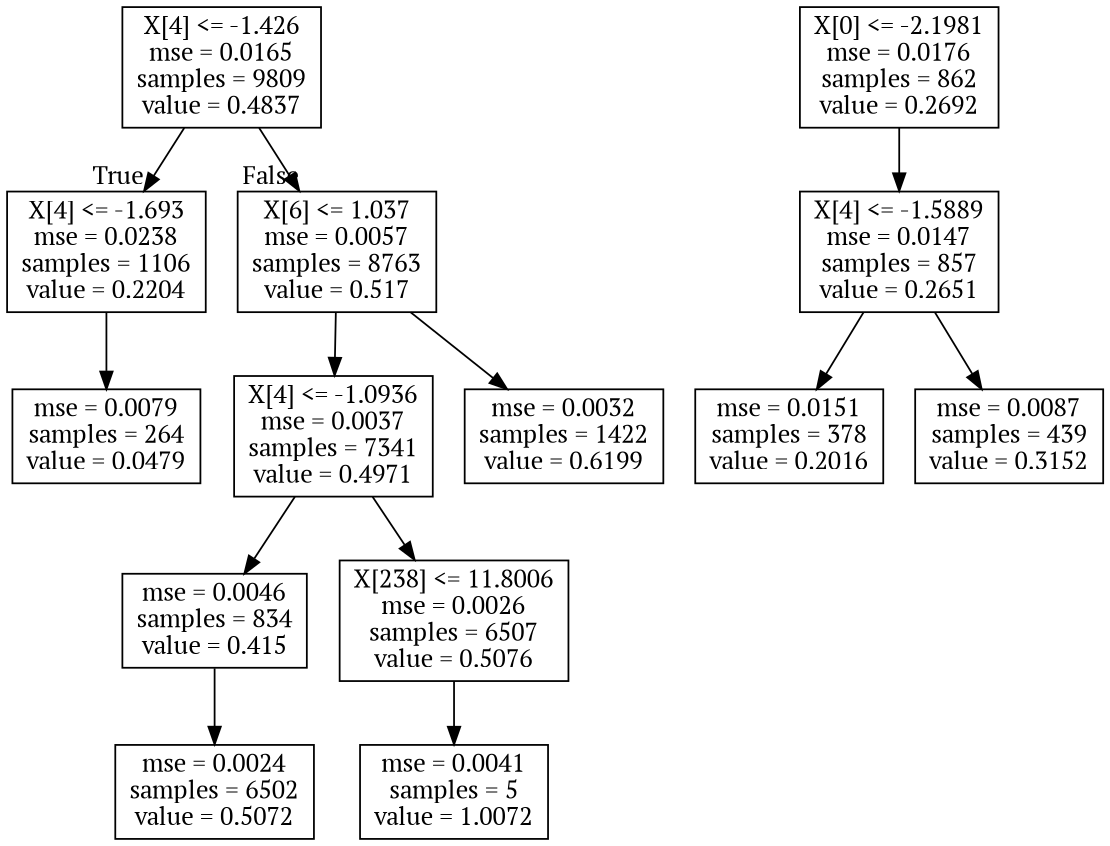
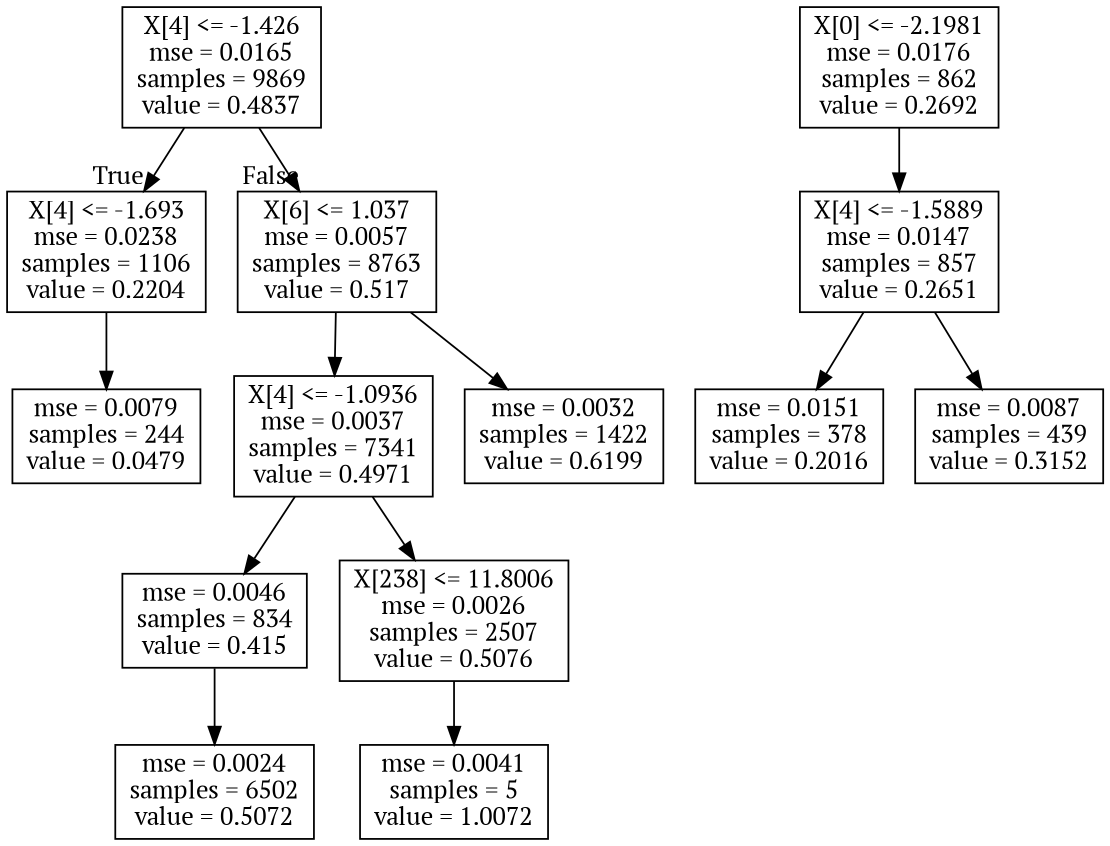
node "X[4] <= -1.426 mse = 0.0165 samples = 9809 value = 0.4837": label "X[4] <= -1.426 mse = 0.0165 samples = 9809 value = 0.4837" -> "X[4] <= -1.426 mse = 0.0165 samples = 9869 value = 0.4837"
node "mse = 0.0079 samples = 264 value = 0.0479": label "mse = 0.0079 samples = 264 value = 0.0479" -> "mse = 0.0079 samples = 244 value = 0.0479"
node "X[238] <= 11.8006 mse = 0.0026 samples = 6507 value = 0.5076": label "X[238] <= 11.8006 mse = 0.0026 samples = 6507 value = 0.5076" -> "X[238] <= 11.8006 mse = 0.0026 samples = 2507 value = 0.5076"
